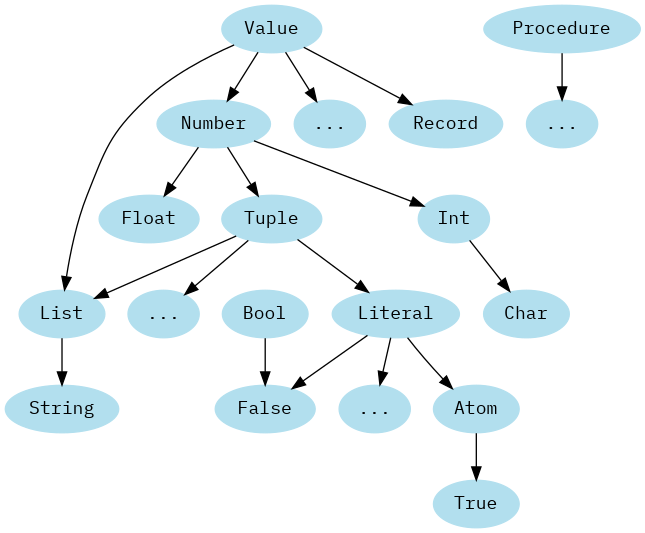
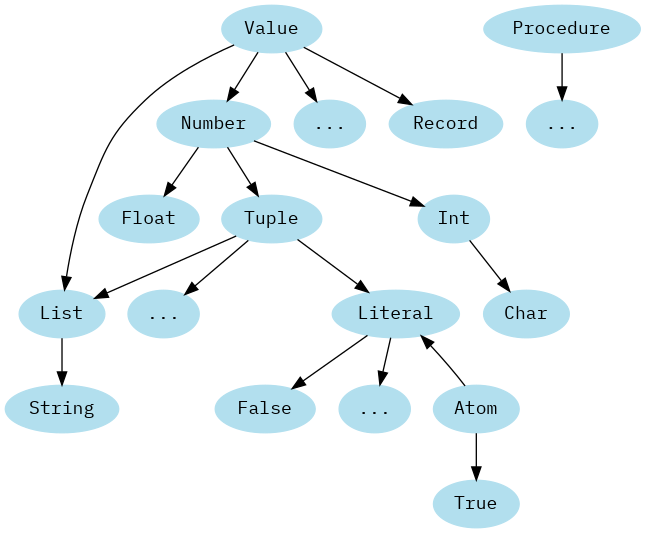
node "Bool": removed
edge "Literal" -> "Atom": reversed
